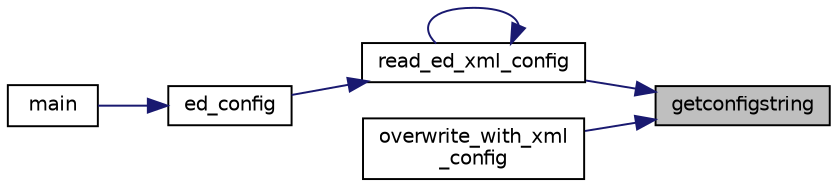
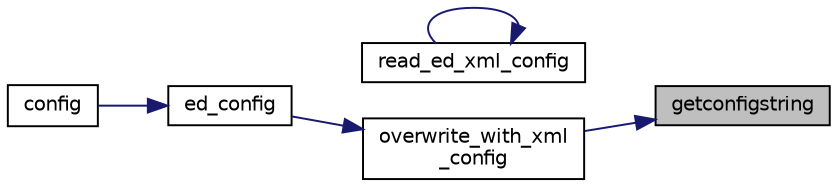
edge "read_ed_xml_config" -> "getconfigstring": removed
edge "ed_config" -> "read_ed_xml_config": now "ed_config" -> "overwrite_with_xml _config"
node "main": label "main" -> "config"
